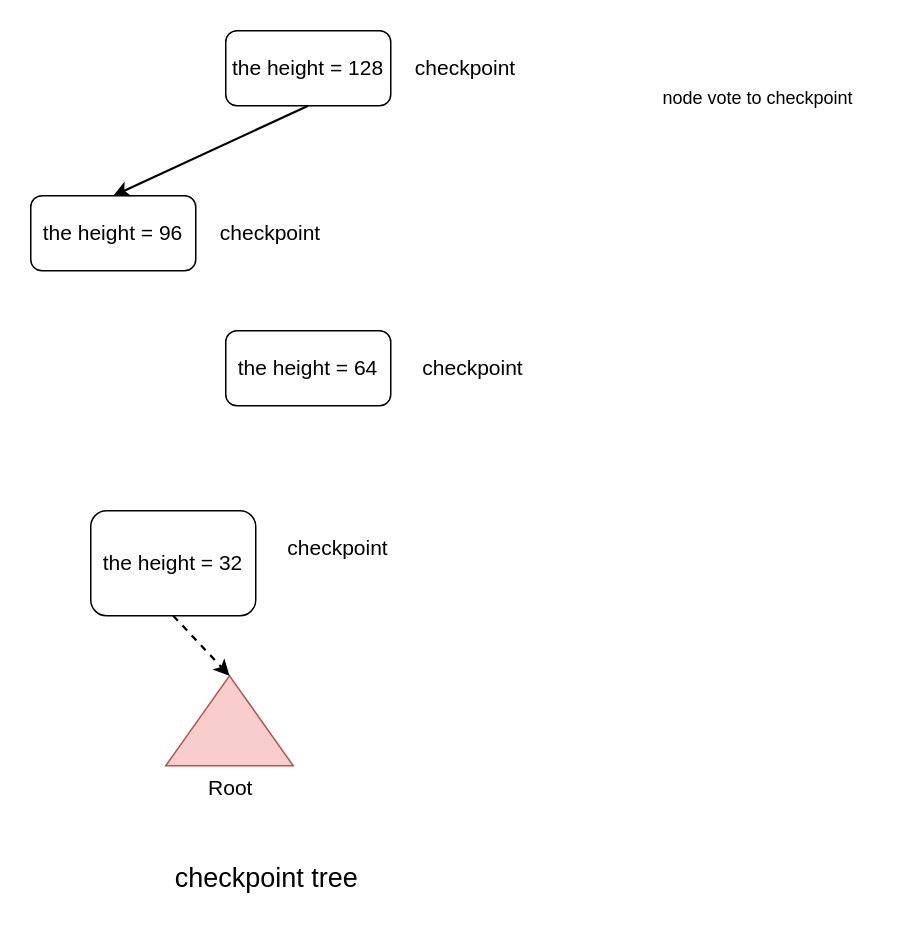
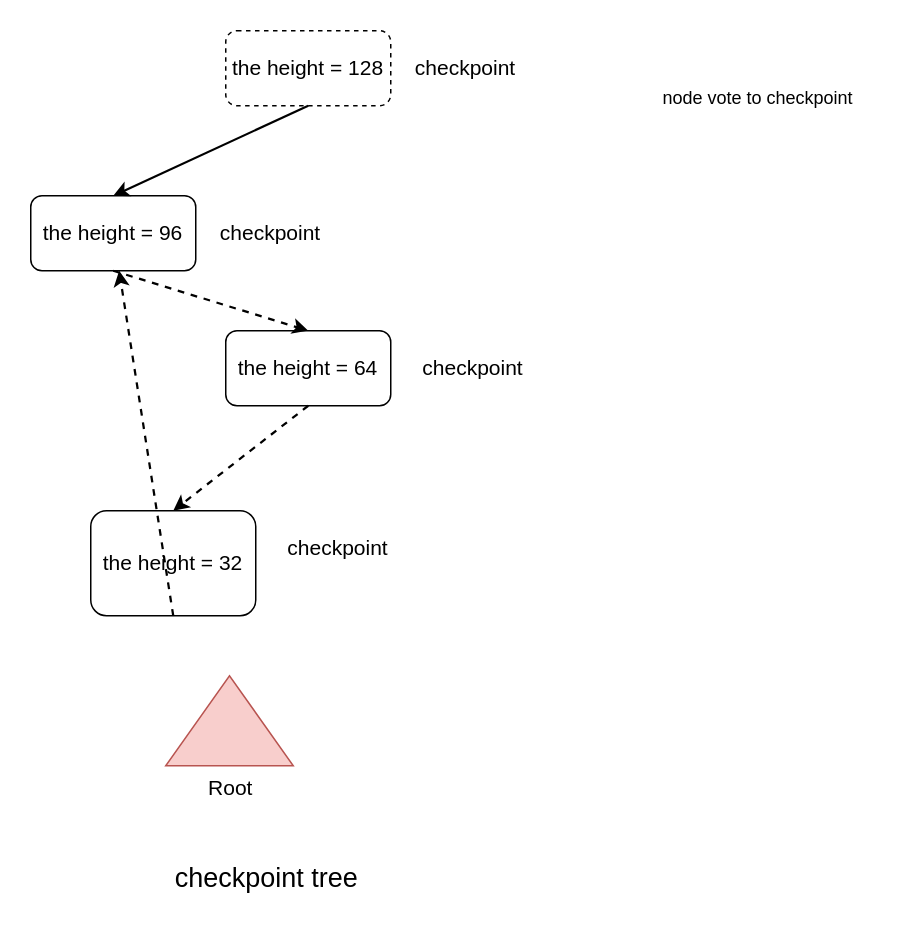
node "the height = 128": style solid -> dashed
edge "the height = 96" -> "the height = 64": added
edge "the height = 64" -> "the height = 32": added
edge "the height = 32" -> "Root": now "the height = 32" -> "the height = 96"
